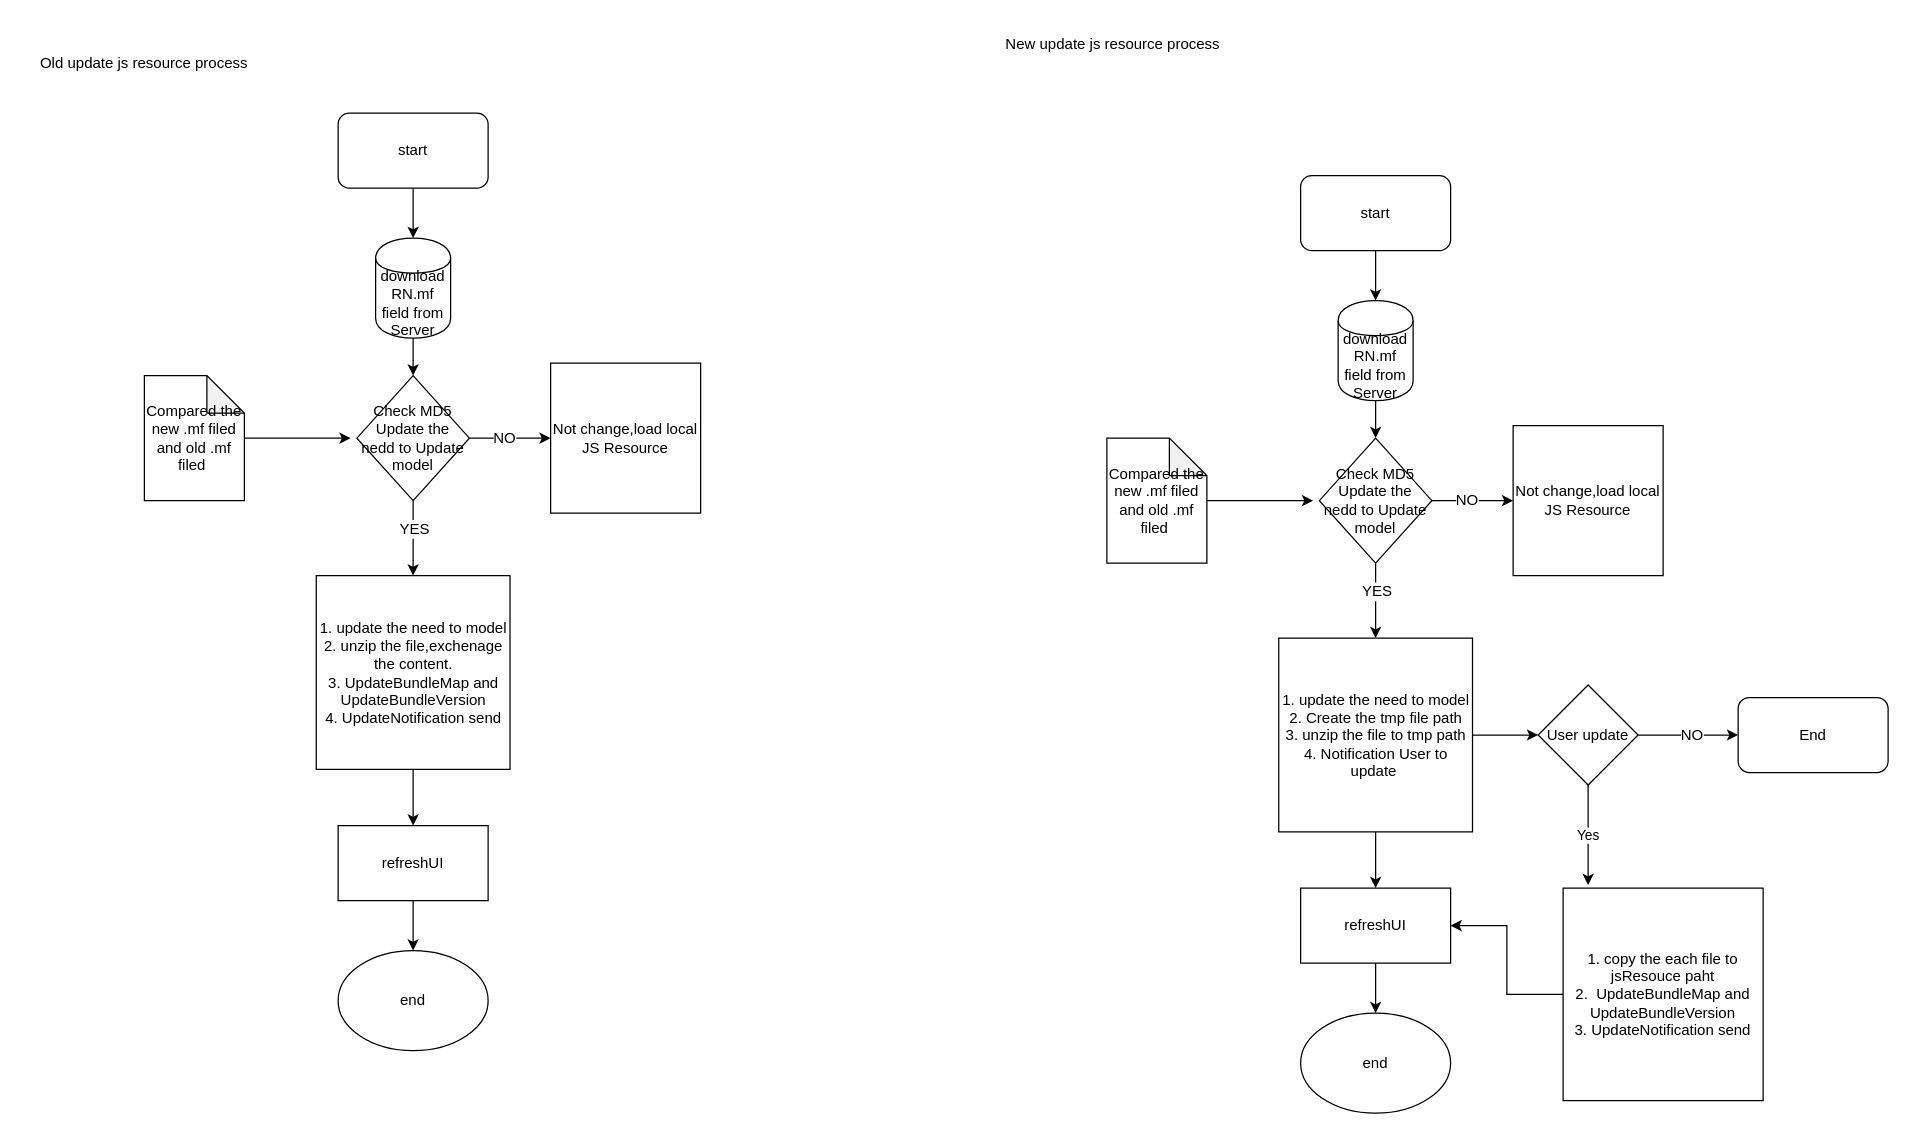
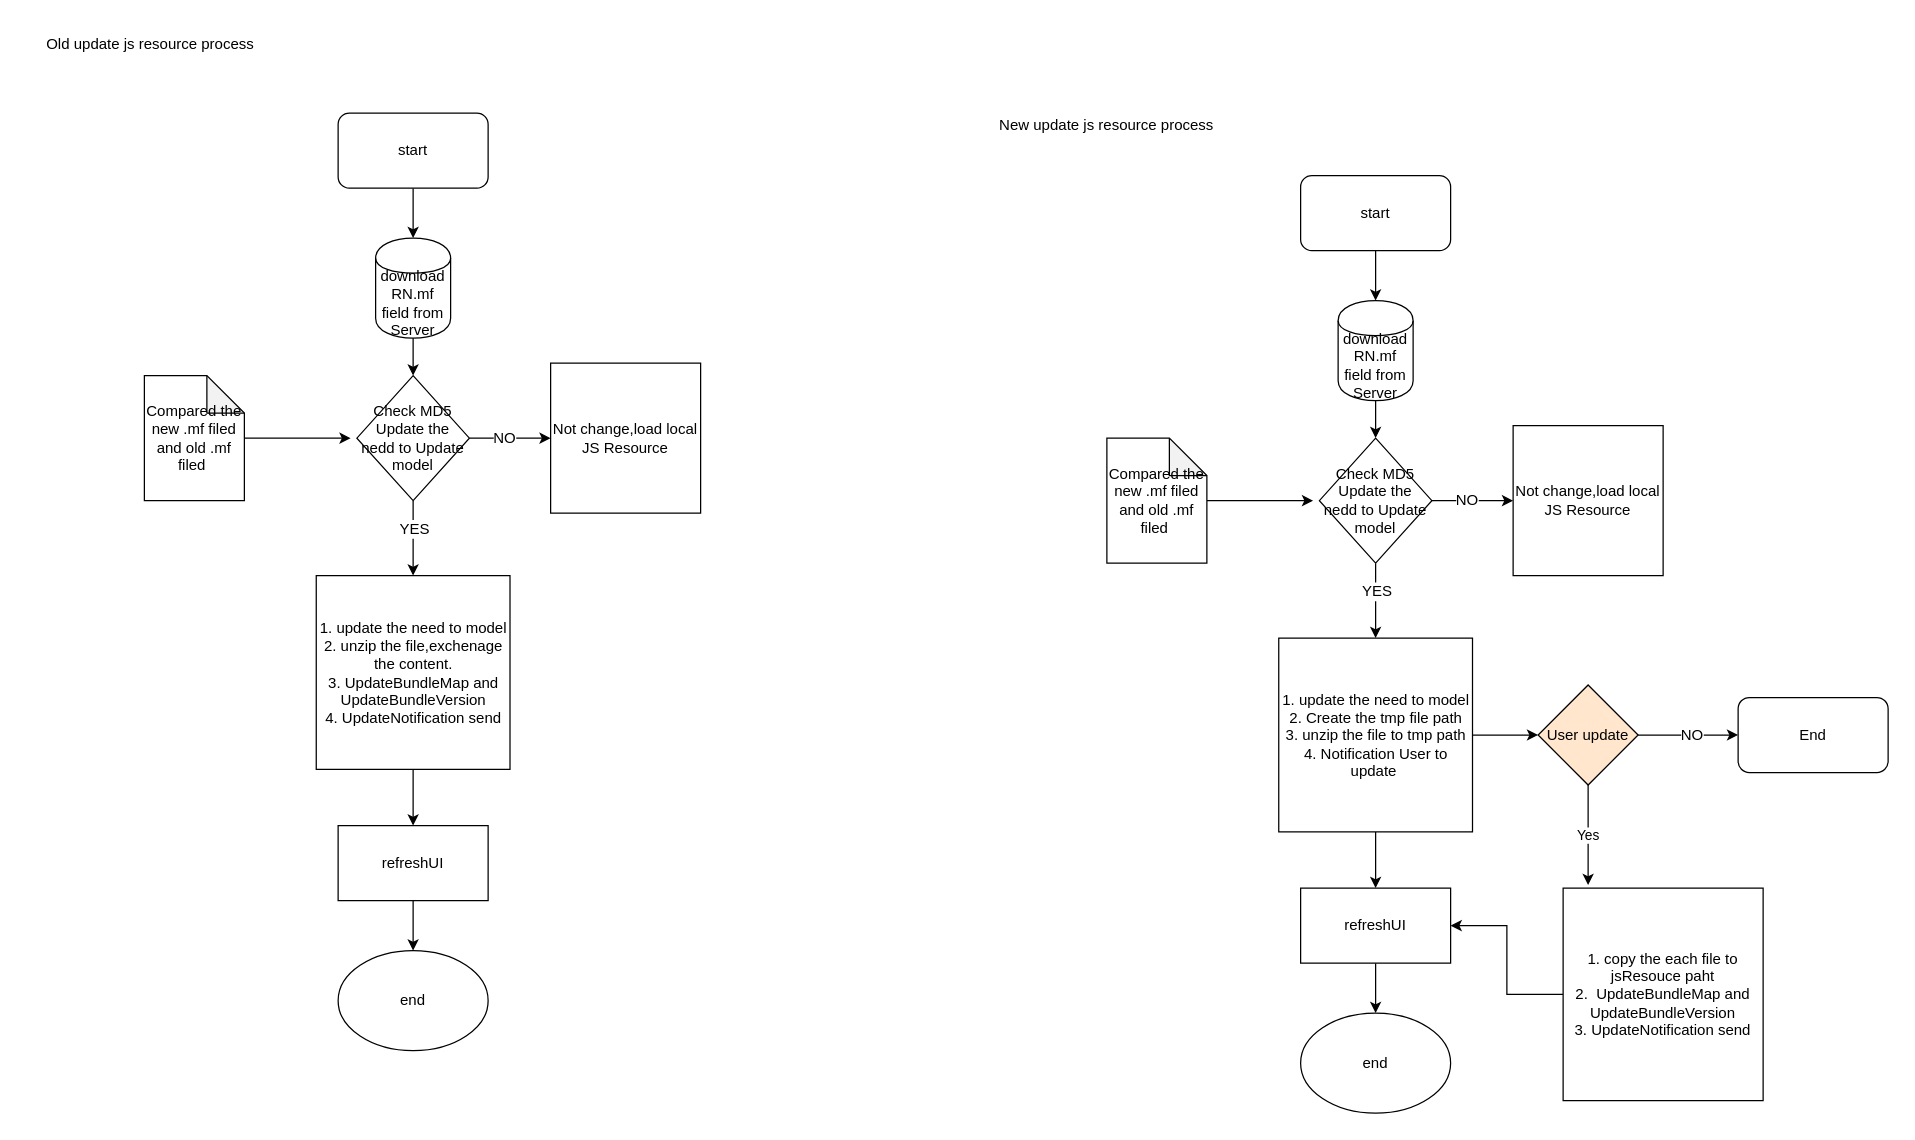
node "New update js resource process": moved (1113, 44) -> (1107, 126)
node "Old update js resource process": moved (144, 63) -> (151, 44)
node "User update": fillcolor #ffffff -> #ffe6cc
